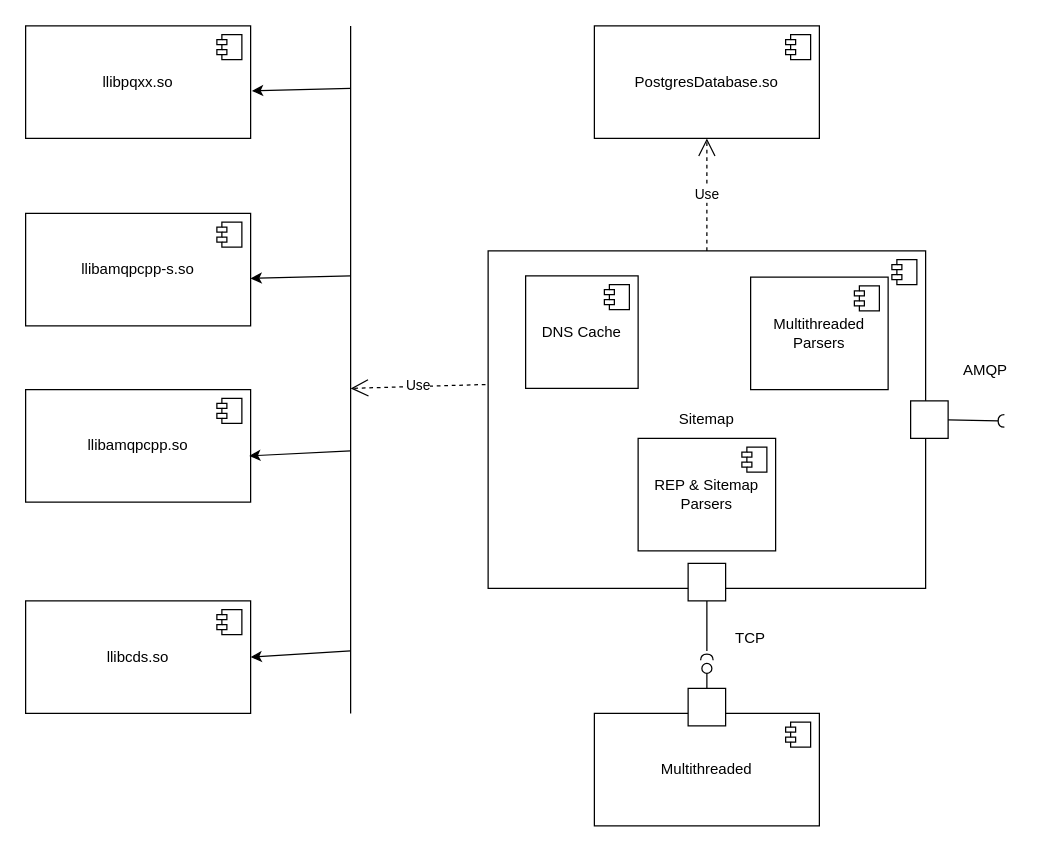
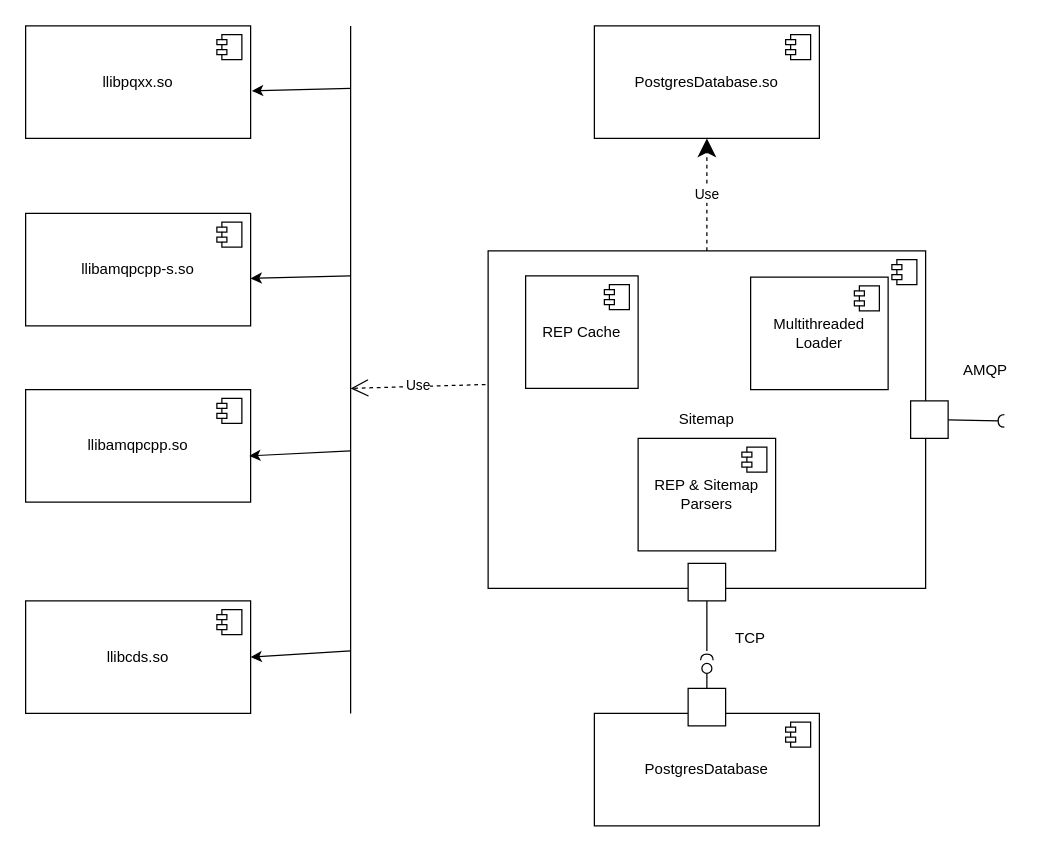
edge "Sitemap" -> "PostgresDatabase.so": arrowhead open -> classic
node "DNS Cache": label "DNS Cache" -> "REP Cache"
node "Multithreaded Parsers": label "Multithreaded Parsers" -> "Multithreaded Loader"
node "Multithreaded": label "Multithreaded" -> "PostgresDatabase"
